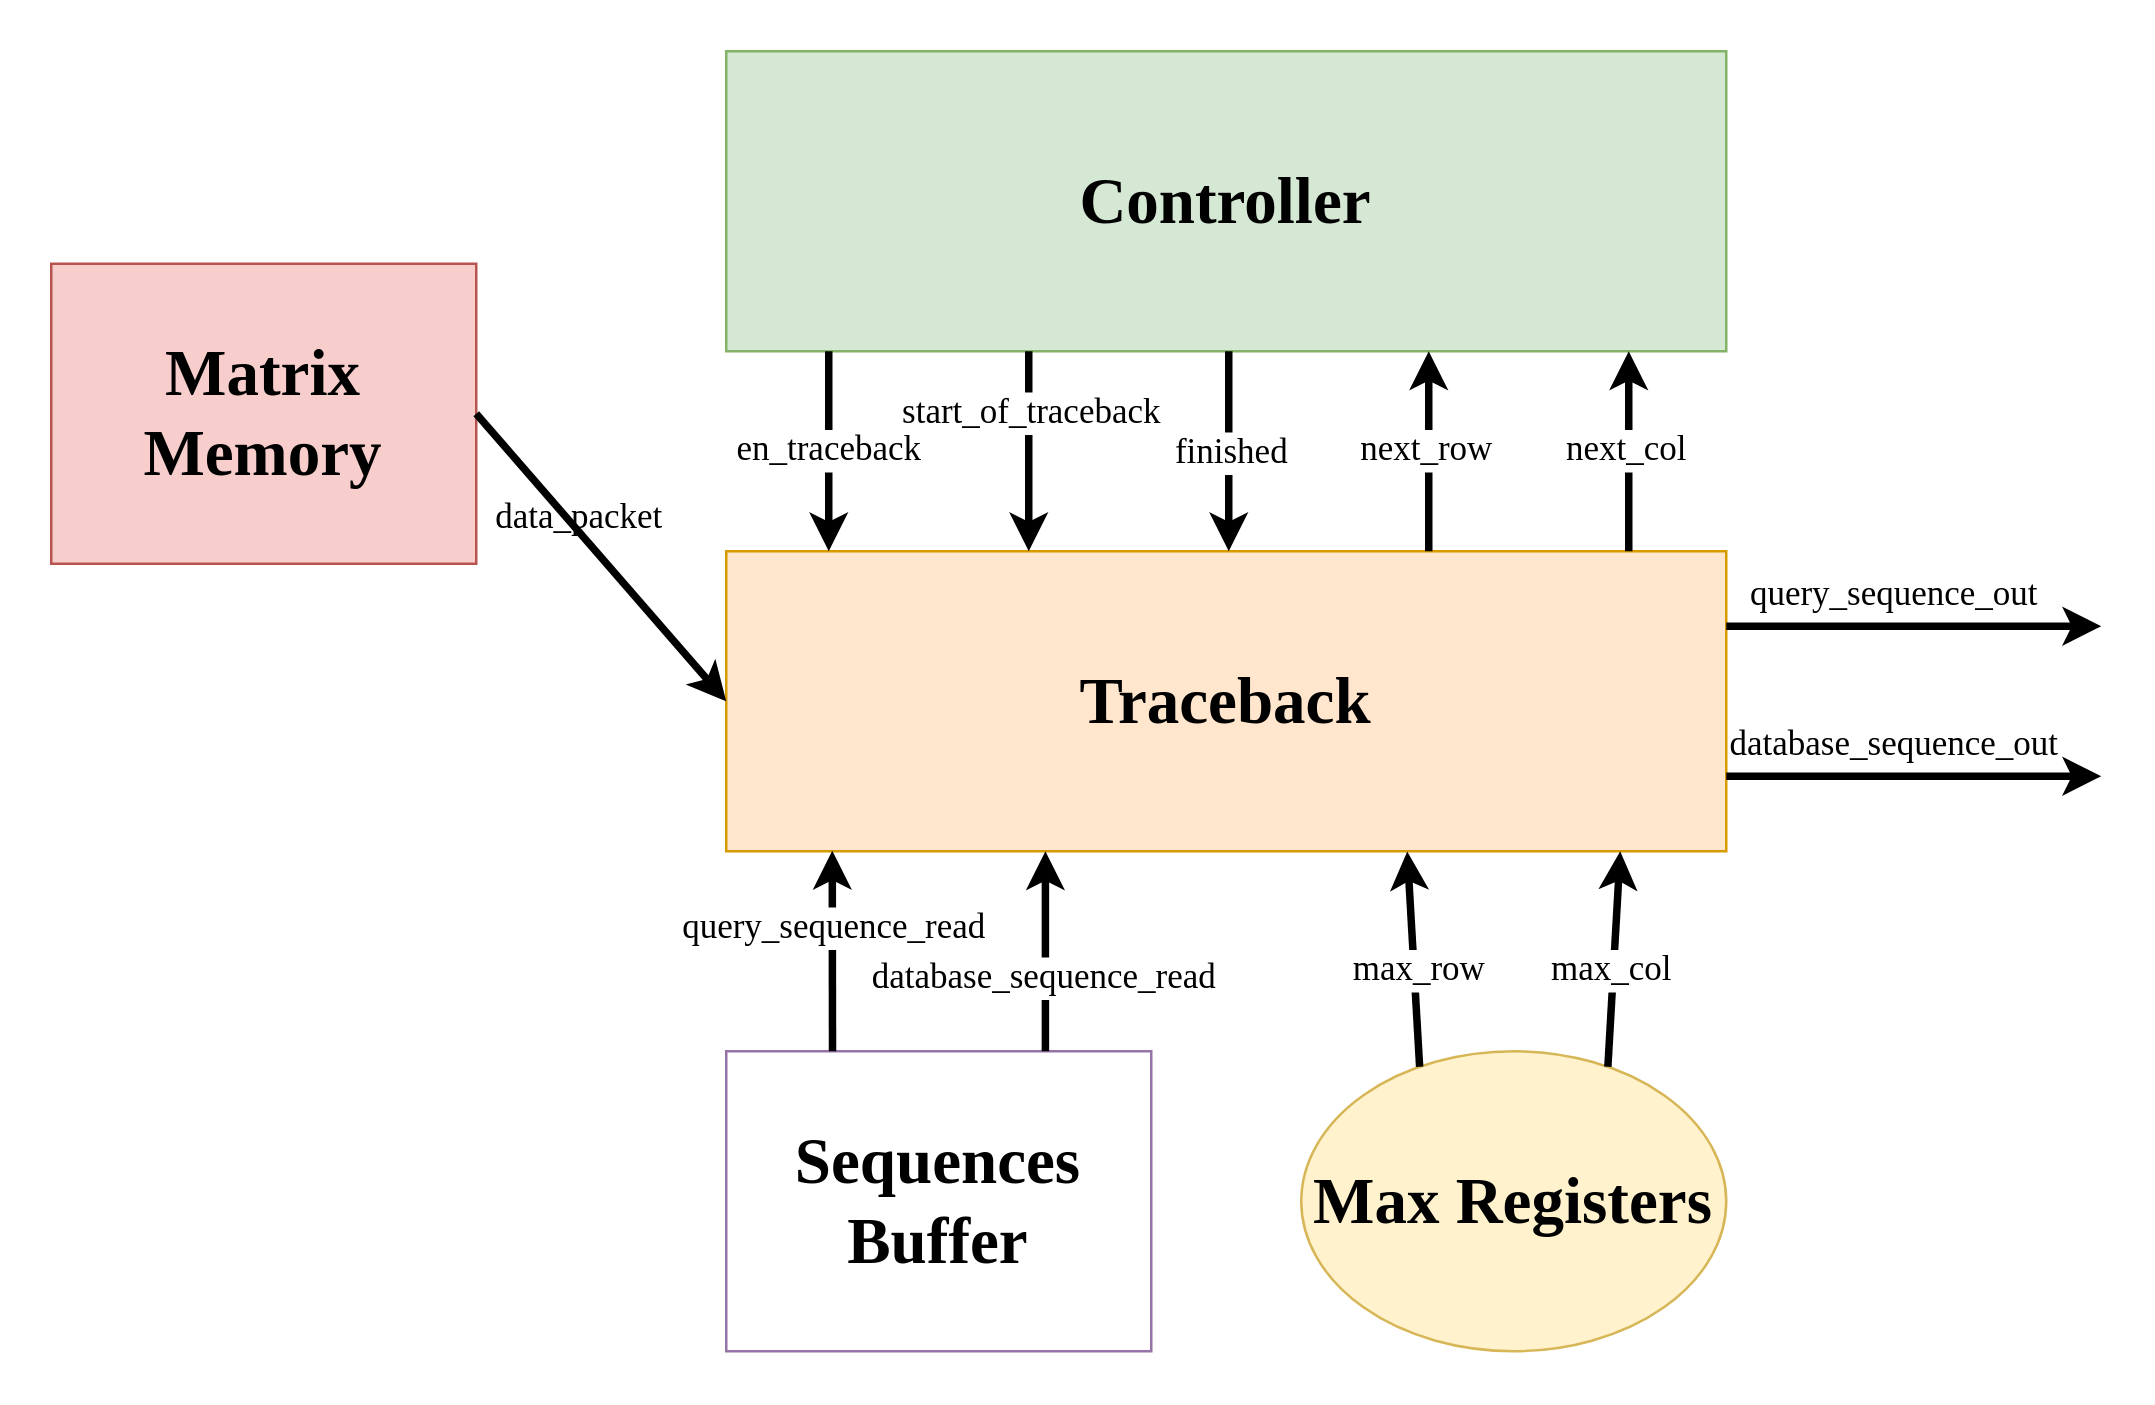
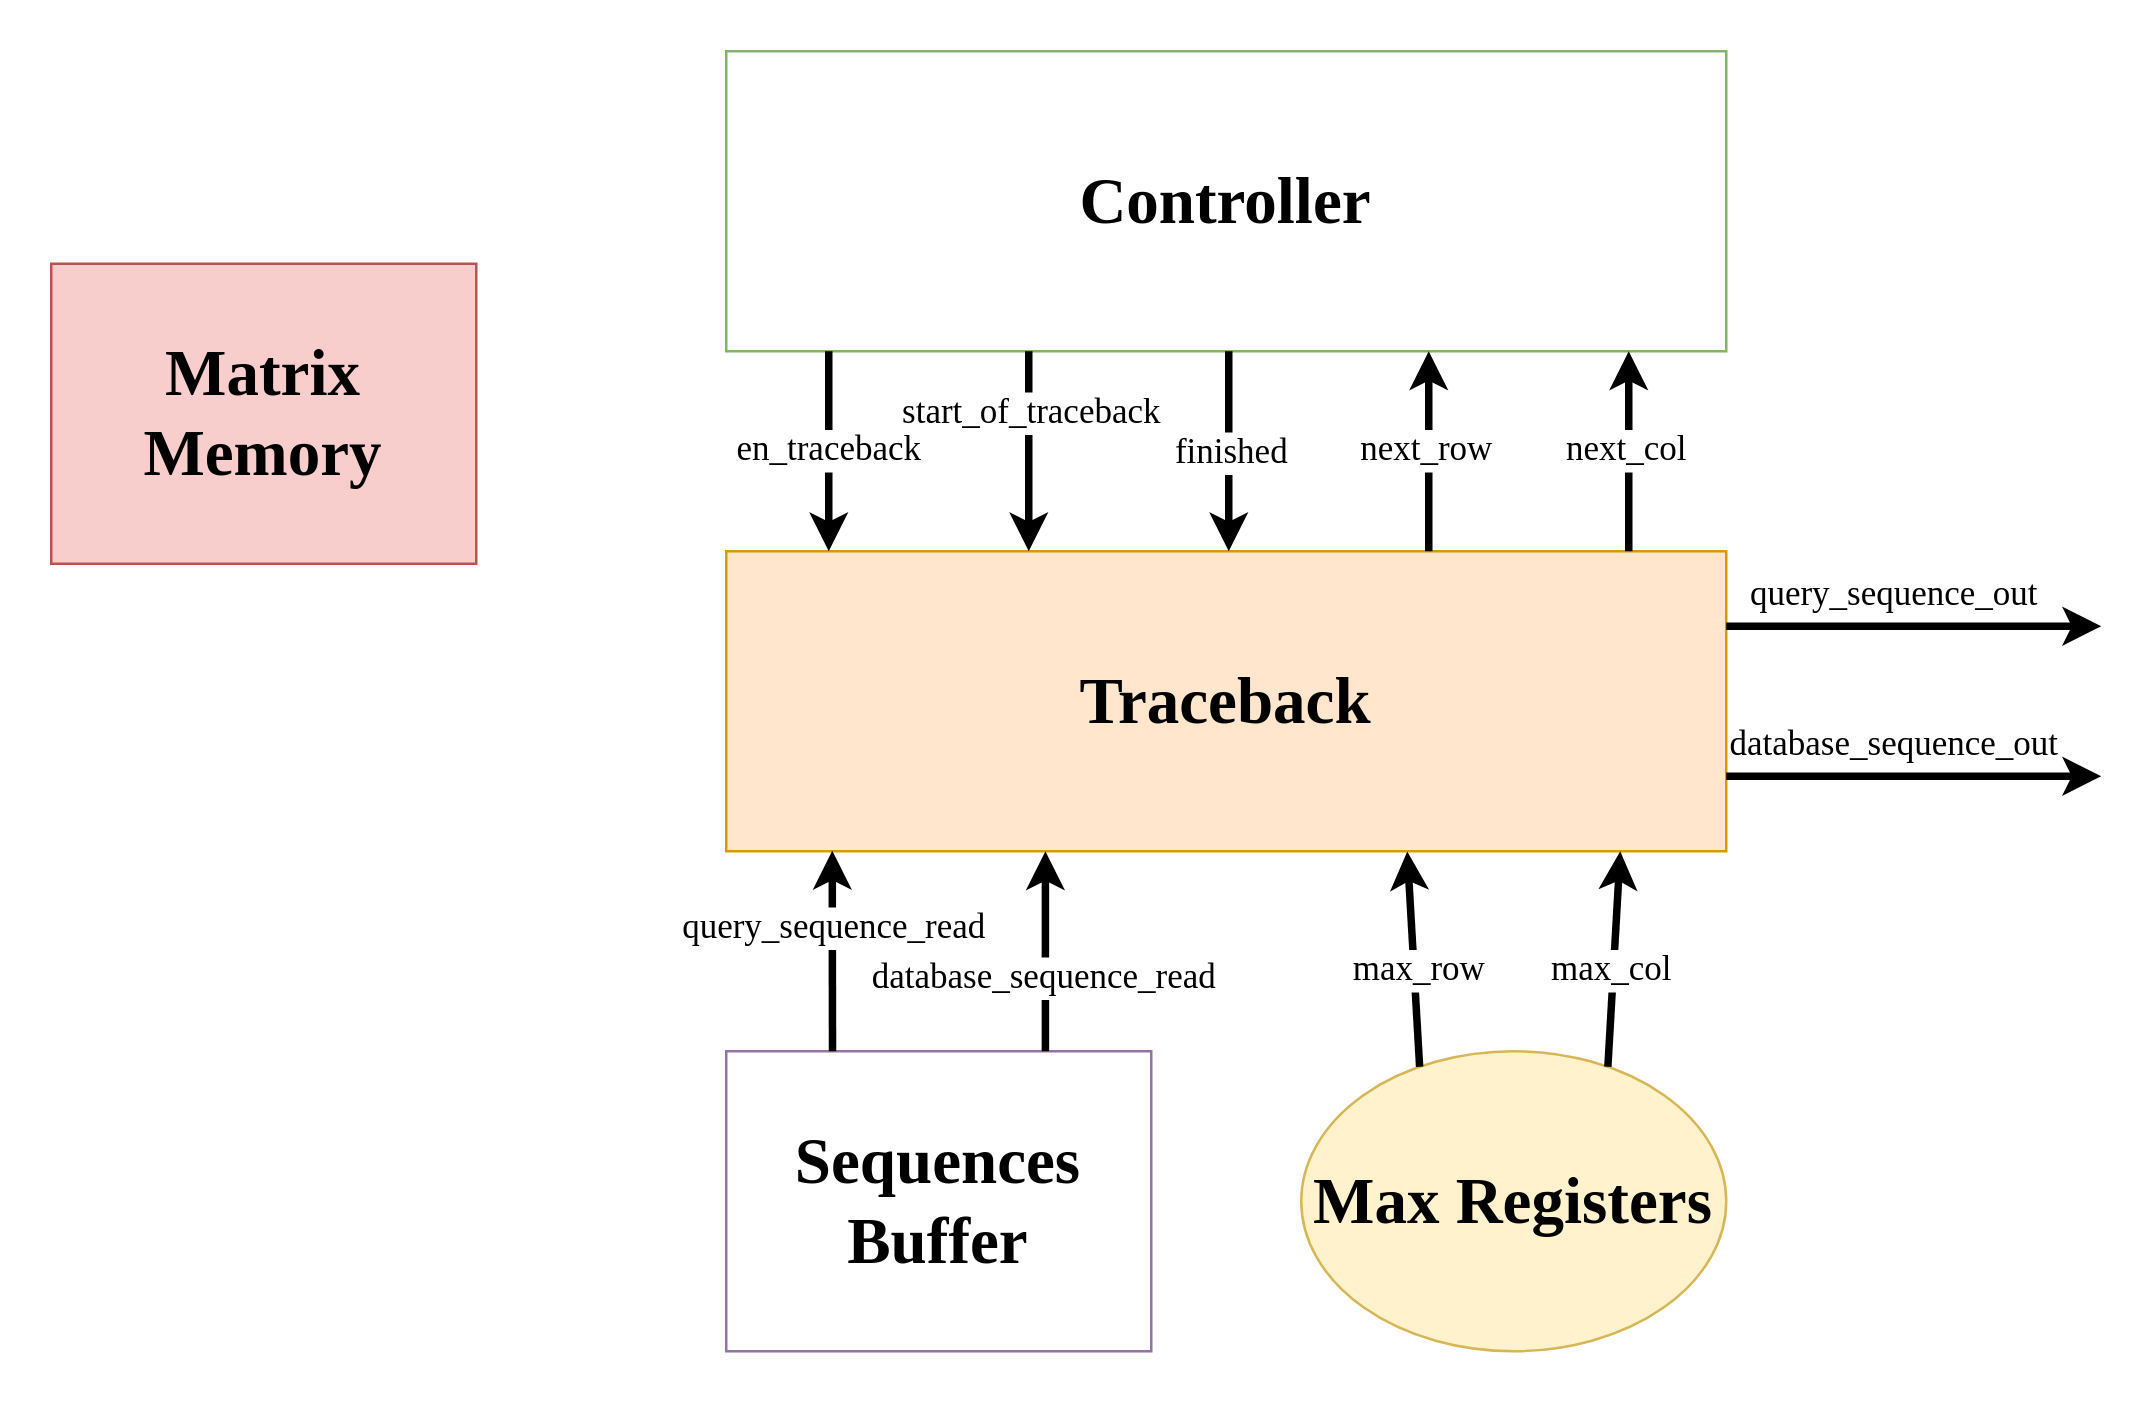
node "Controller": fillcolor #d5e8d4 -> #ffffff
edge "Matrix Memory" -> "Traceback": removed, label "data_packet"
